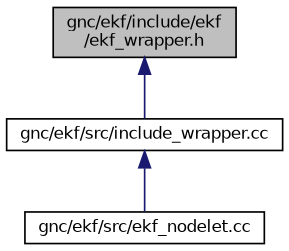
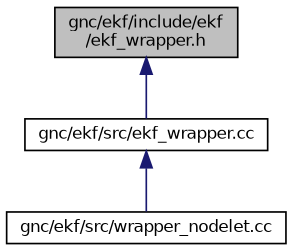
node "gnc/ekf/src/include_wrapper.cc": label "gnc/ekf/src/include_wrapper.cc" -> "gnc/ekf/src/ekf_wrapper.cc"
node "gnc/ekf/src/ekf_nodelet.cc": label "gnc/ekf/src/ekf_nodelet.cc" -> "gnc/ekf/src/wrapper_nodelet.cc"
